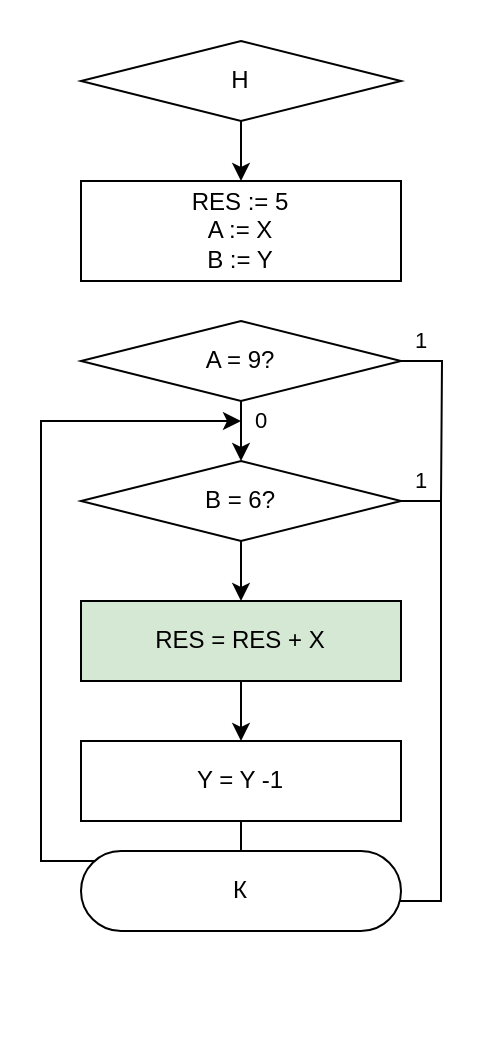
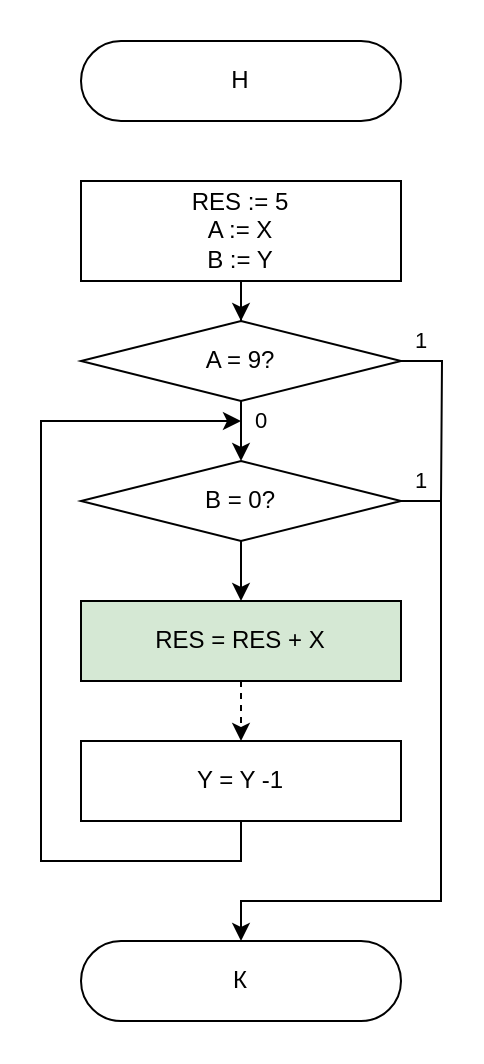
node "Н": shape diamond -> rounded rectangle
edge "Н" -> "RES := 5 A := X B := Y": removed
edge "RES := 5 A := X B := Y" -> "A = 9?": added
node "B = 6?": label "B = 6?" -> "B = 0?"
edge "RES = RES + X" -> "Y = Y -1": style solid -> dashed
node "К": moved (241, 891) -> (241, 981)
